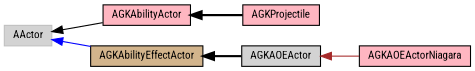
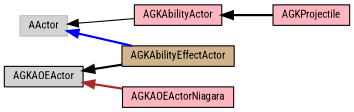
edge "AGKAbilityEffectActor" -> "AActor": style solid -> bold
edge "AGKAOEActor" -> "AGKAbilityEffectActor": reversed
edge "AGKAOEActorNiagara" -> "AGKAOEActor": style solid -> bold
